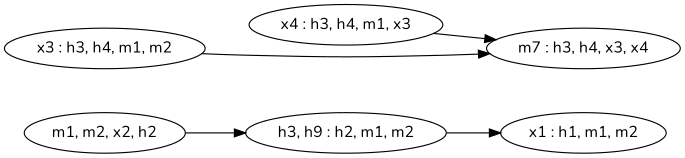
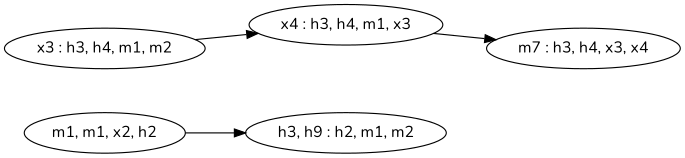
edge "x3 : h3, h4, m1, m2" -> "m7 : h3, h4, x3, x4": now "x3 : h3, h4, m1, m2" -> "x4 : h3, h4, m1, x3"
node "m1, m2, x2, h2": label "m1, m2, x2, h2" -> "m1, m1, x2, h2"
node "x1 : h1, m1, m2": removed
